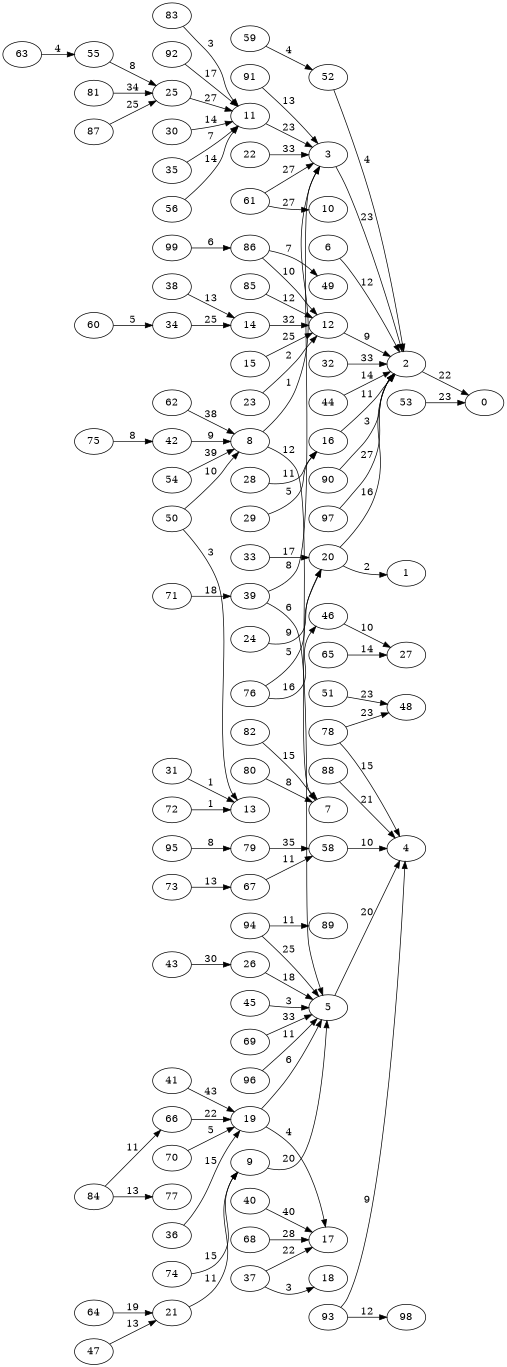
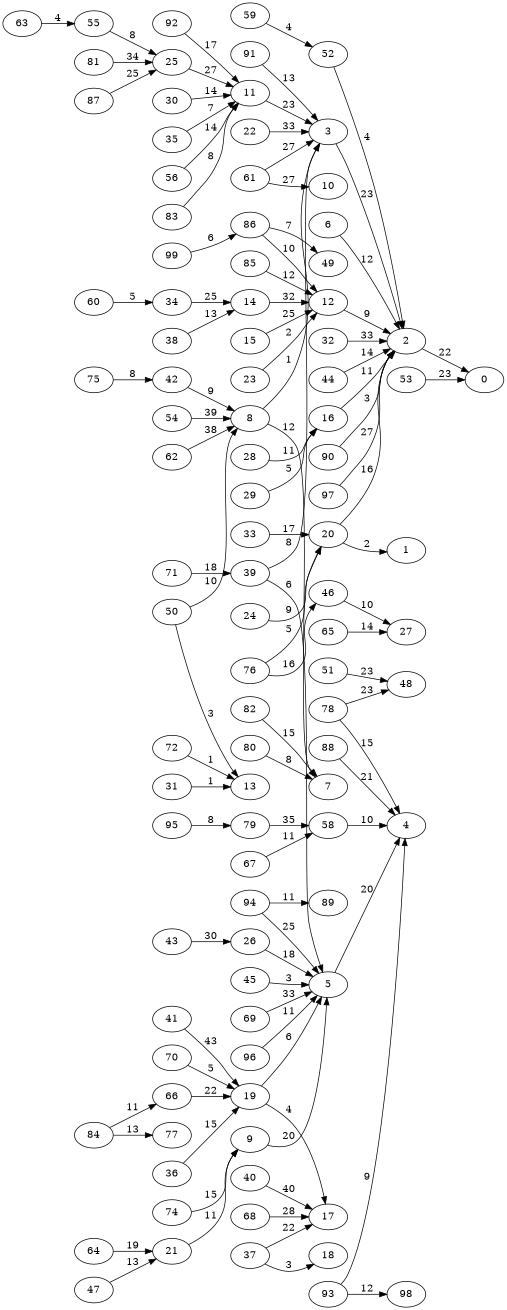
edge "83" -> "11": label "3" -> "8"
node "73": removed
